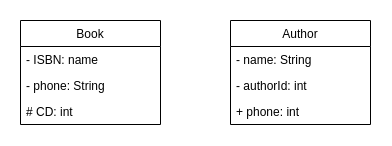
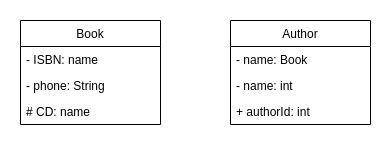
node "- name: String": label "- name: String" -> "- name: Book"
node "- authorId: int": label "- authorId: int" -> "- name: int"
node "# CD: int": label "# CD: int" -> "# CD: name"
node "+ phone: int": label "+ phone: int" -> "+ authorId: int"
